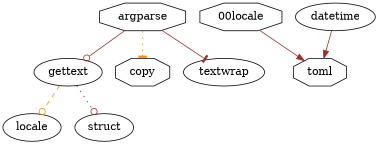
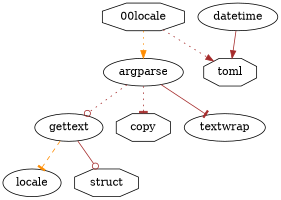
node "argparse": shape octagon -> ellipse
edge "00locale" -> "argparse": added
edge "argparse" -> "gettext": style solid -> dotted
edge "argparse" -> "copy": color darkorange -> brown
edge "00locale" -> "toml": style solid -> dotted
edge "gettext" -> "locale": arrowhead odot -> tee
edge "gettext" -> "struct": style dotted -> solid
node "struct": shape ellipse -> octagon
